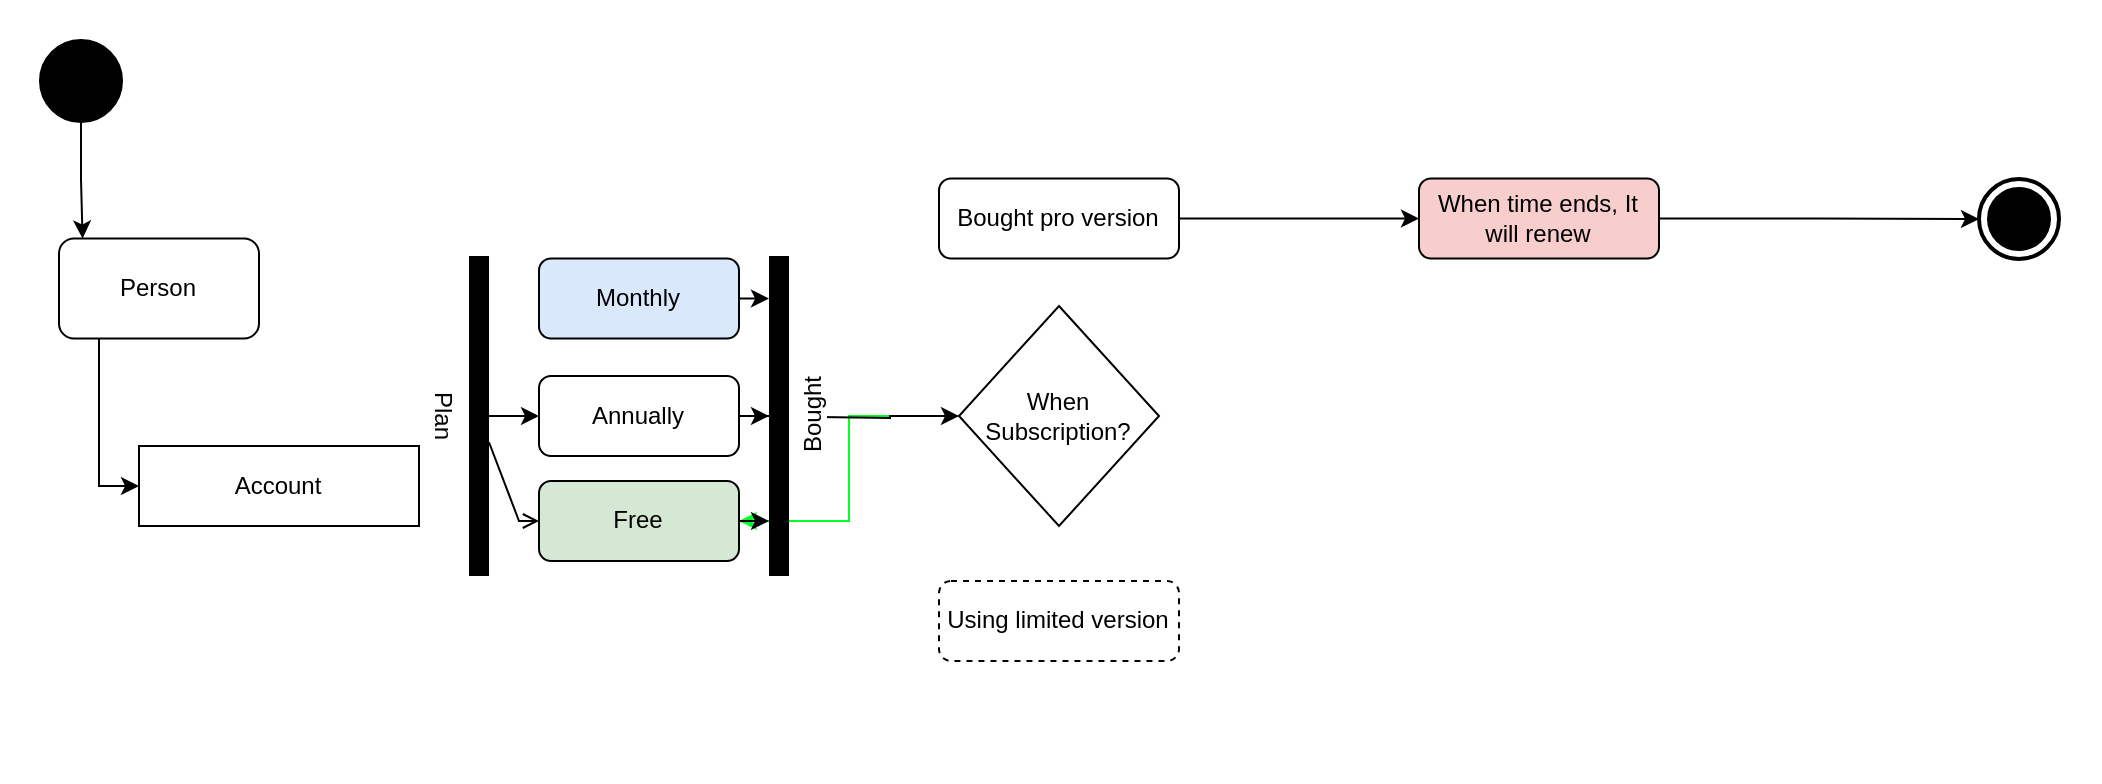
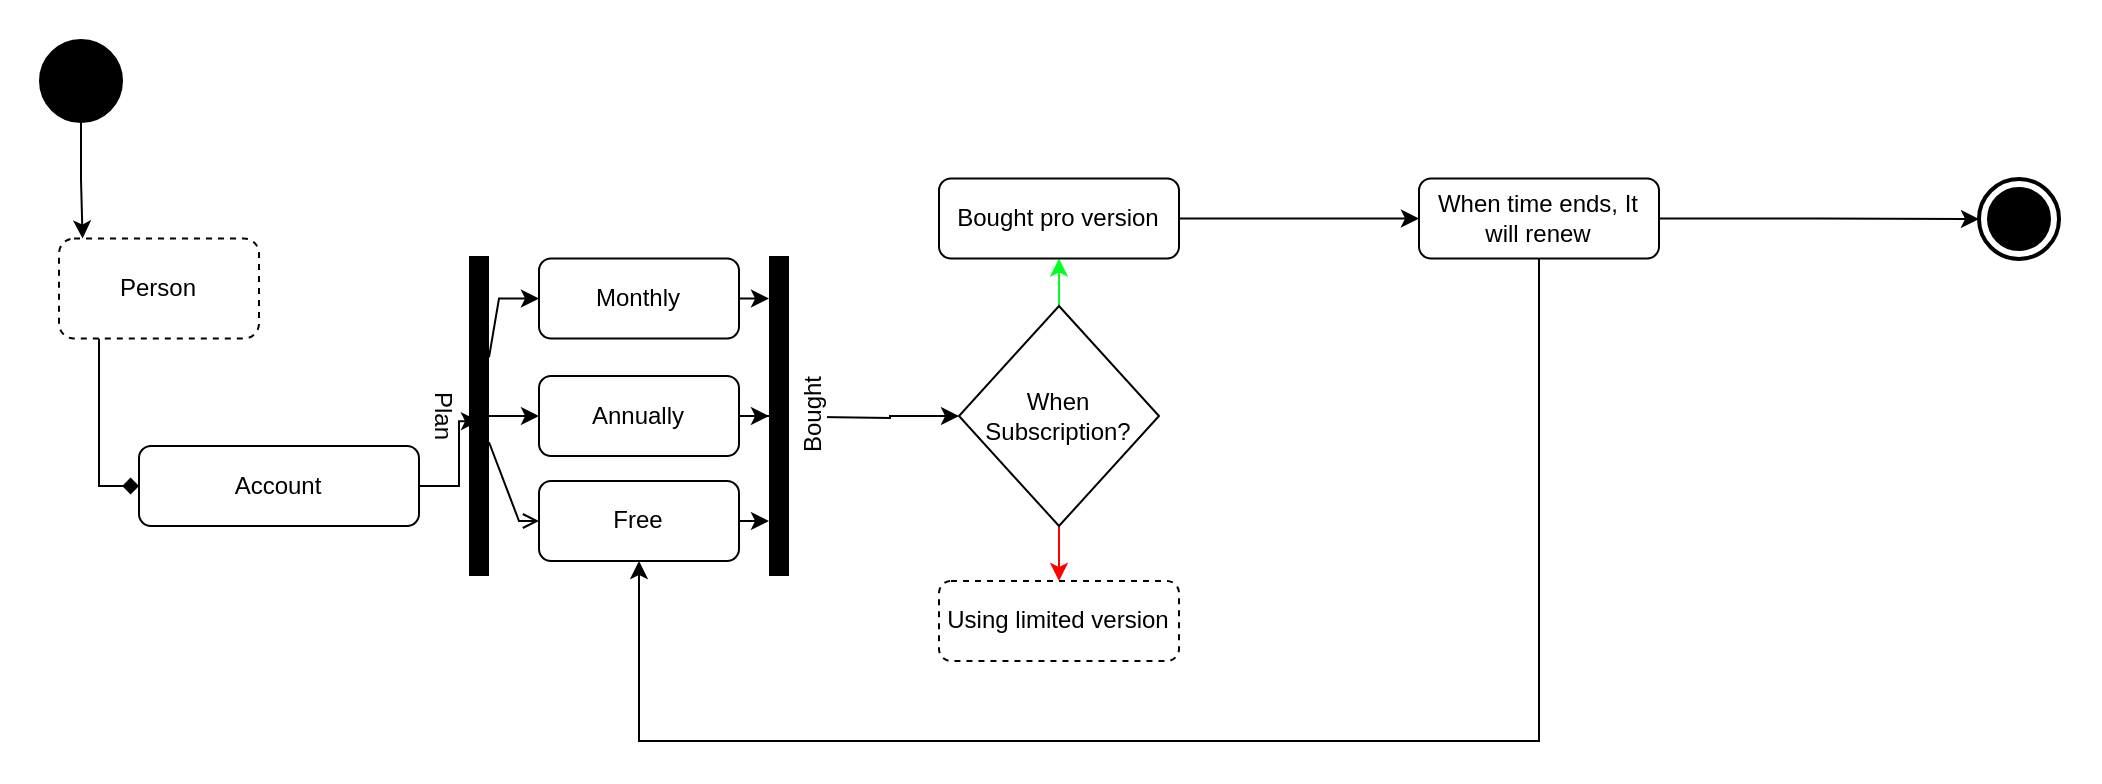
node "When time ends, It will renew": fillcolor #f8cecc -> #ffffff
node "Person": style solid -> dashed
node "Monthly": fillcolor #dae8fc -> #ffffff
edge "Plan" -> "Monthly": added
edge "Account" -> "Plan": added
edge "Person" -> "Account": arrowhead classic -> diamond
node "Account": shape rectangle -> rounded rectangle
edge "When Subscription?" -> "Free": now "When Subscription?" -> "Bought pro version"
node "Free": fillcolor #d5e8d4 -> #ffffff
edge "When Subscription?" -> "Using limited version": added
edge "When time ends, It will renew" -> "Free": added
